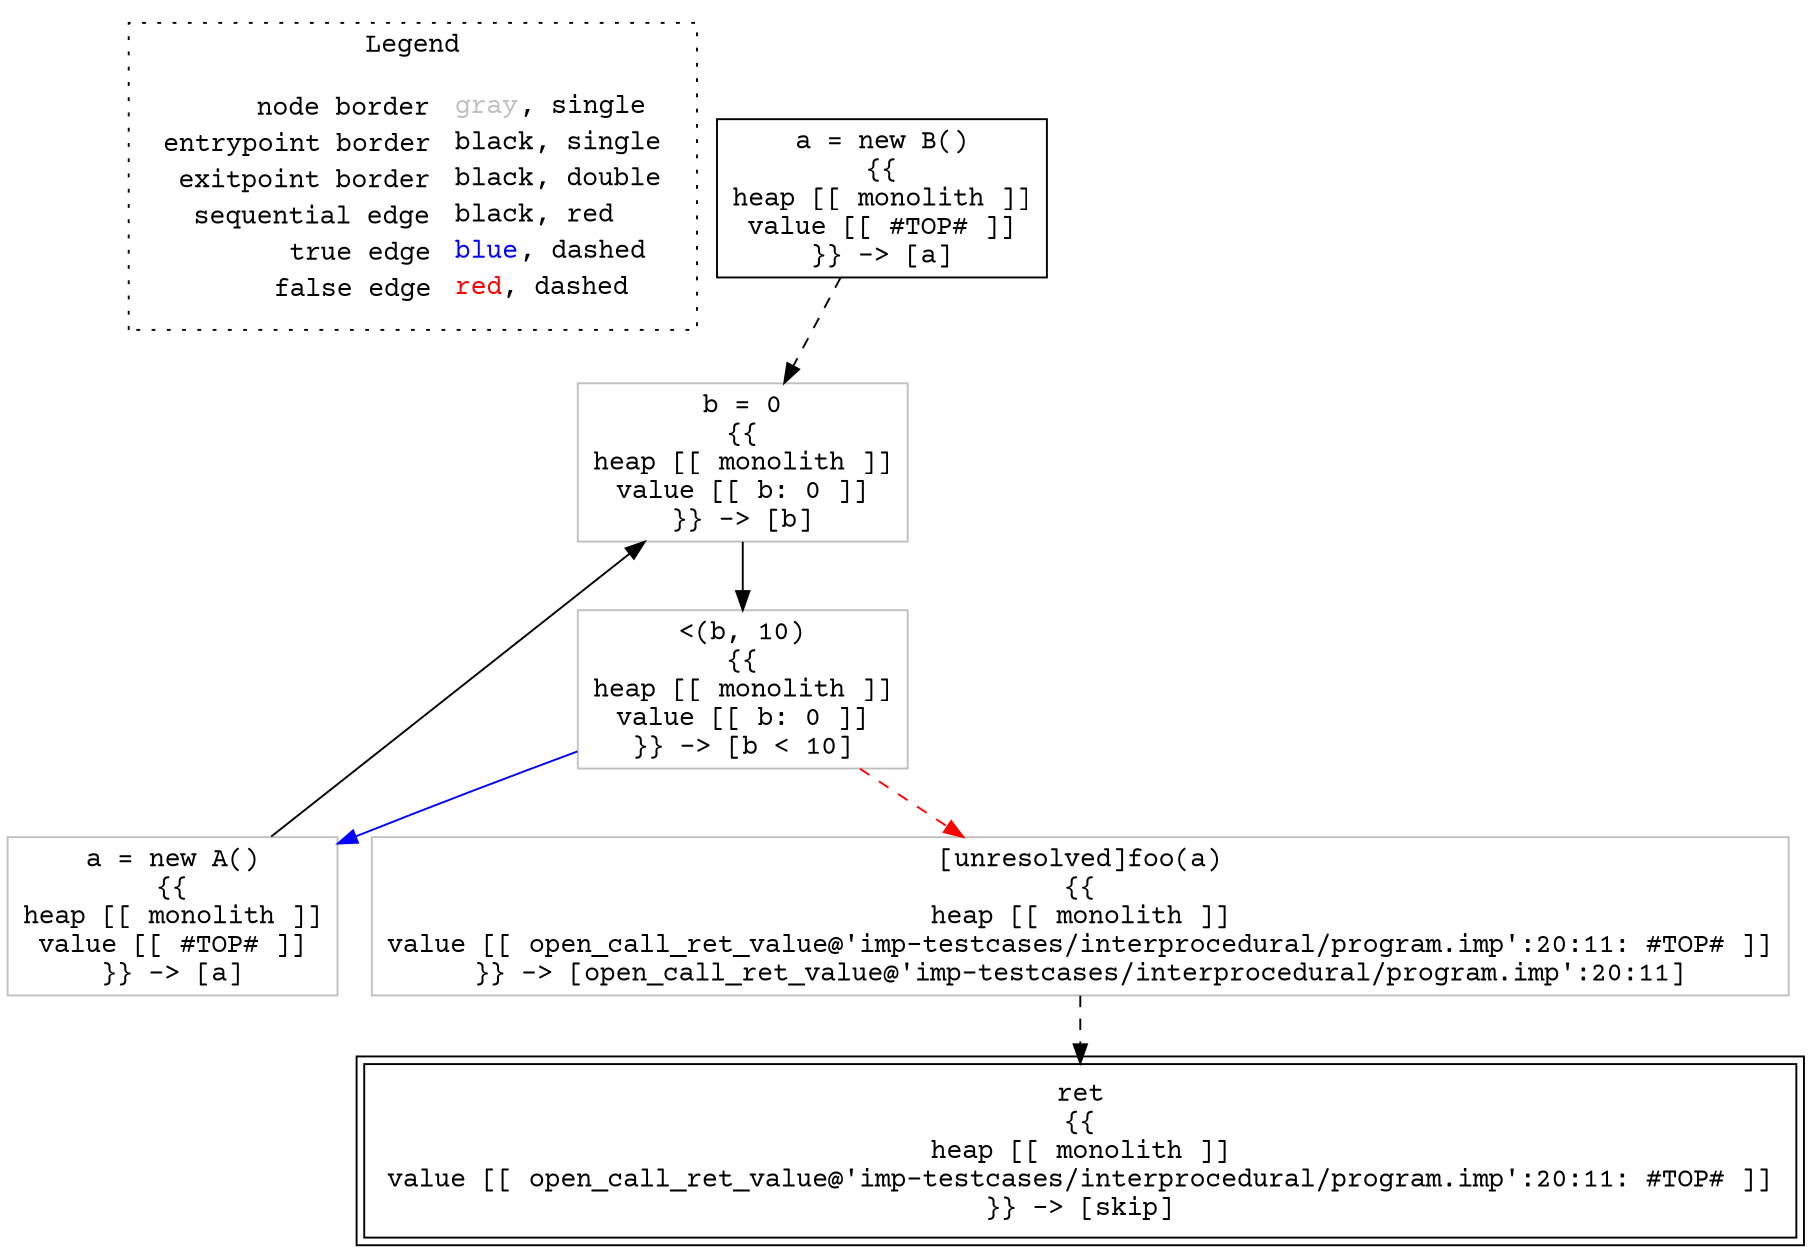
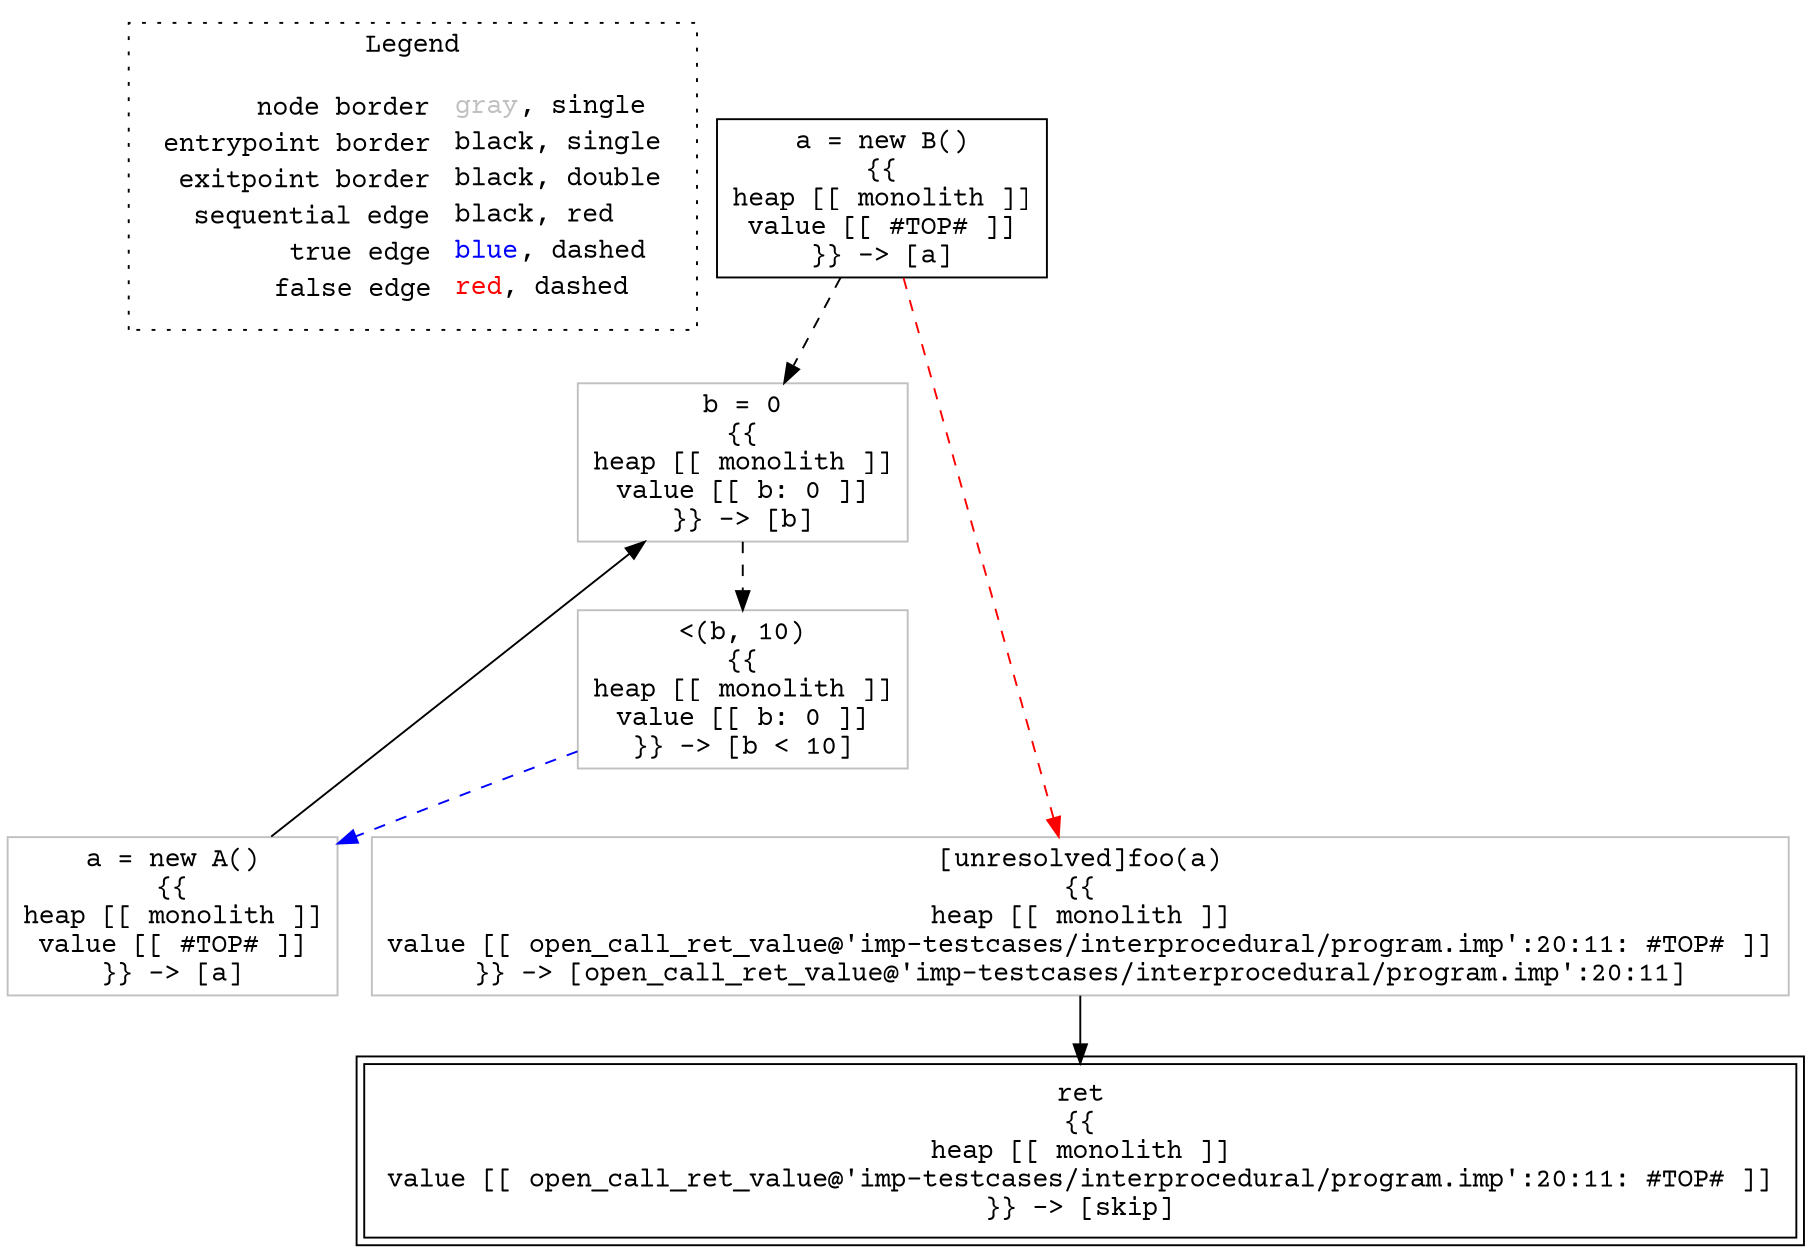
edge "b = 0" -> "<(b, 10)": style solid -> dashed
edge "<(b, 10)" -> "a = new A()": style solid -> dashed
edge "<(b, 10)" -> "[unresolved]foo(a)": now "a = new B()" -> "[unresolved]foo(a)"
edge "[unresolved]foo(a)" -> "ret": style dashed -> solid
